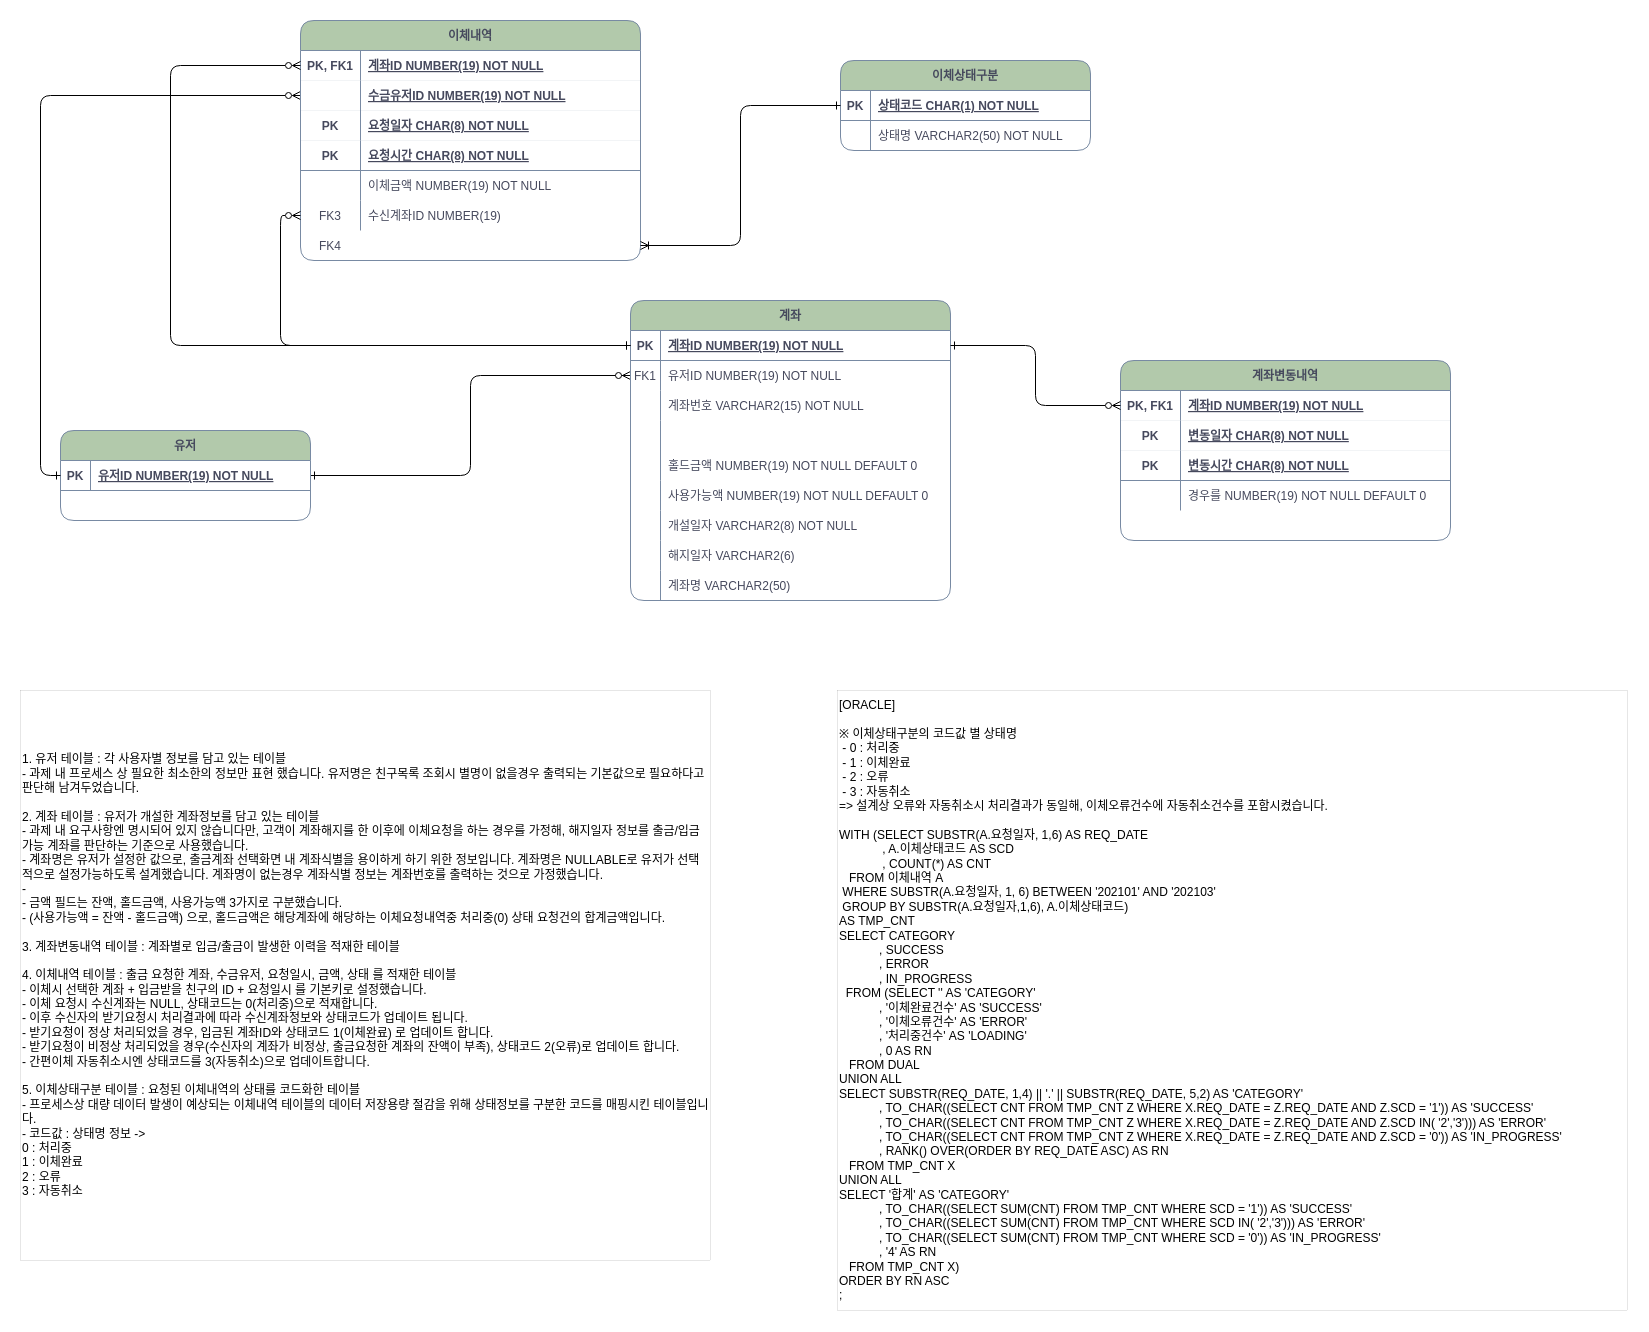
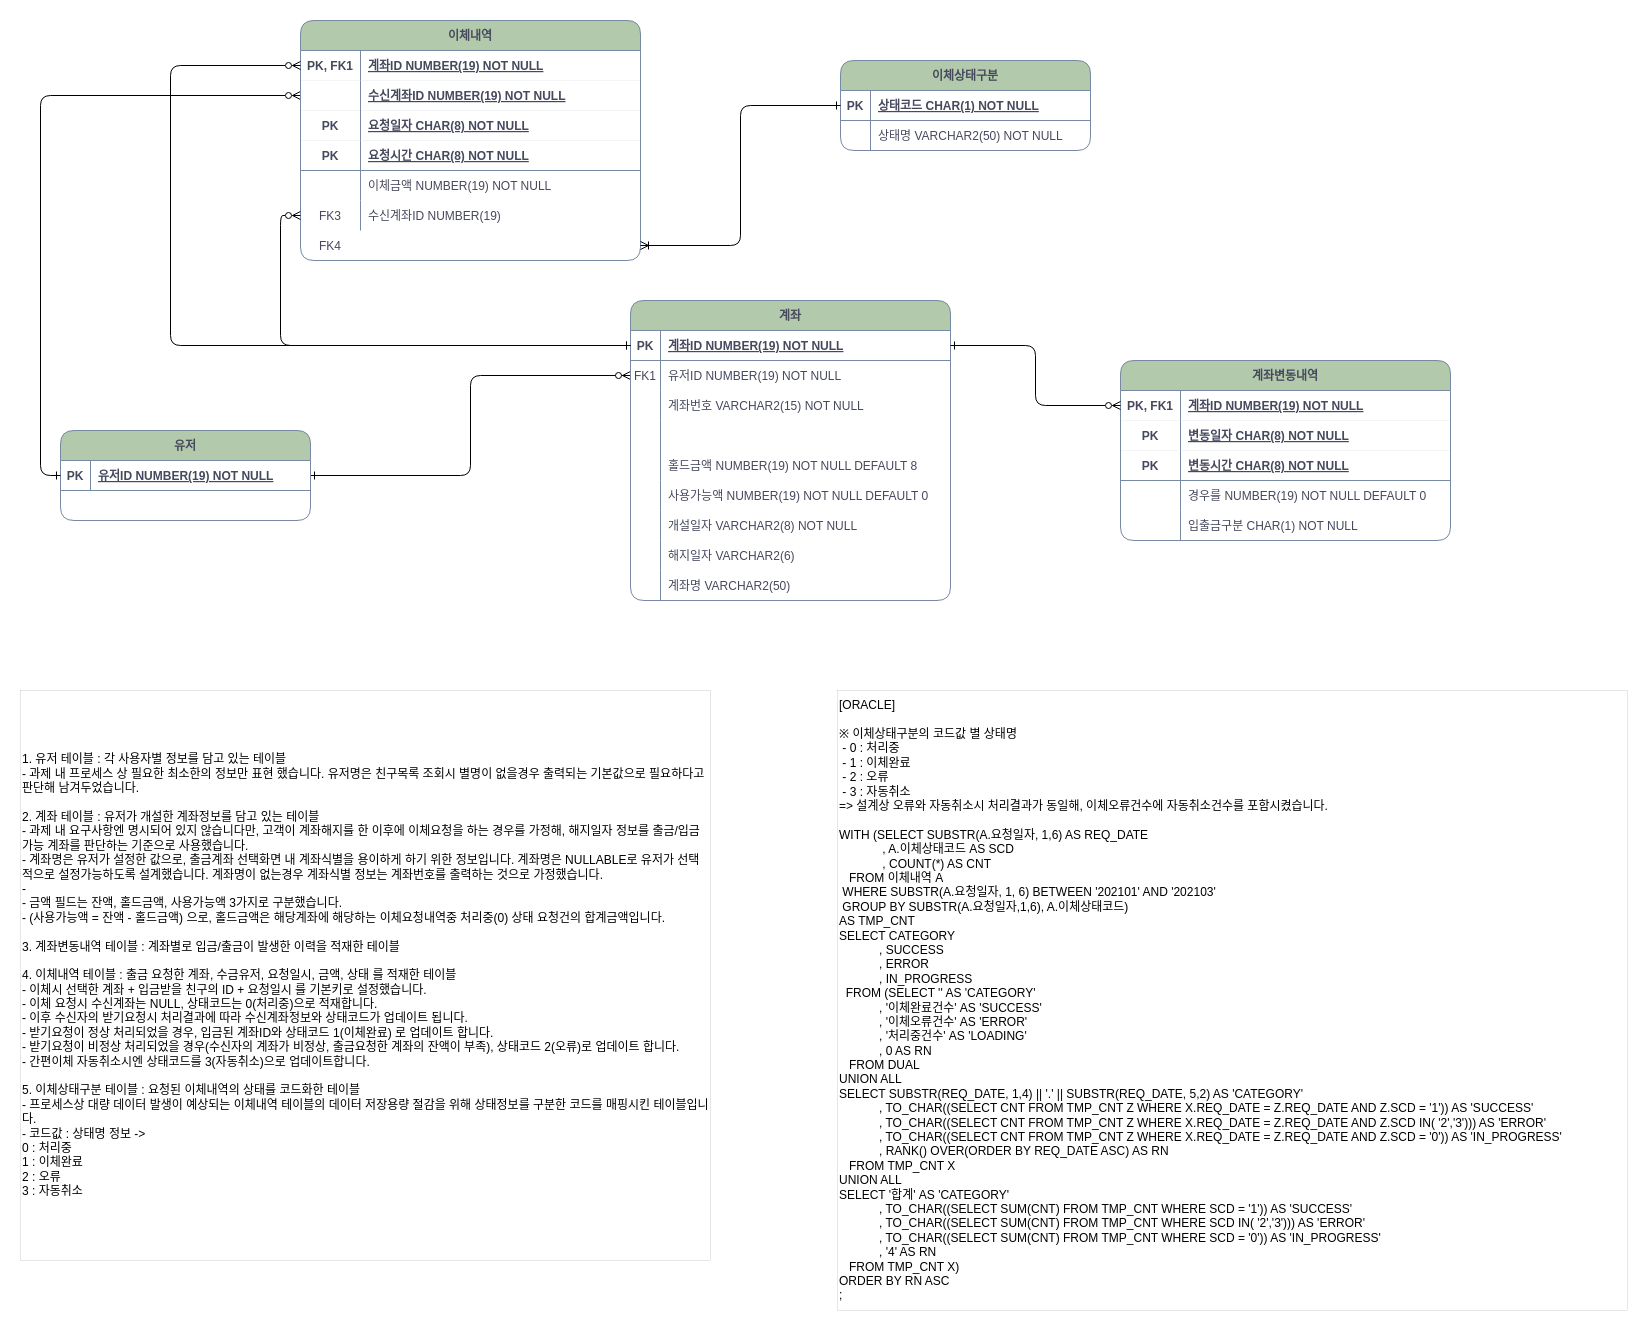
node "수금유저ID NUMBER(19) NOT NULL": label "수금유저ID NUMBER(19) NOT NULL" -> "수신계좌ID NUMBER(19) NOT NULL"
node "홀드금액 NUMBER(19) NOT NULL DEFAULT 0": label "홀드금액 NUMBER(19) NOT NULL DEFAULT 0" -> "홀드금액 NUMBER(19) NOT NULL DEFAULT 8"
node "입출금구분 CHAR(1) NOT NULL": added
